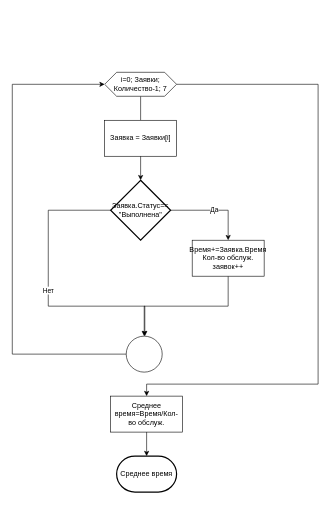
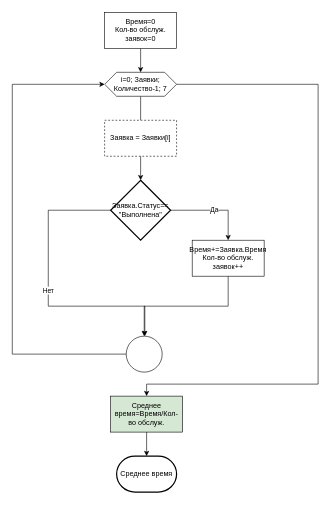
node "Время=0 Кол-во обслуж. заявок=0": added
edge "Время=0 Кол-во обслуж. заявок=0" -> "i=0; Заявки; Количество-1; 7": added
node "Заявка = Заявки[i]": style solid -> dashed
node "Среднее время=Время/Кол-во обслуж.": fillcolor #ffffff -> #d5e8d4
